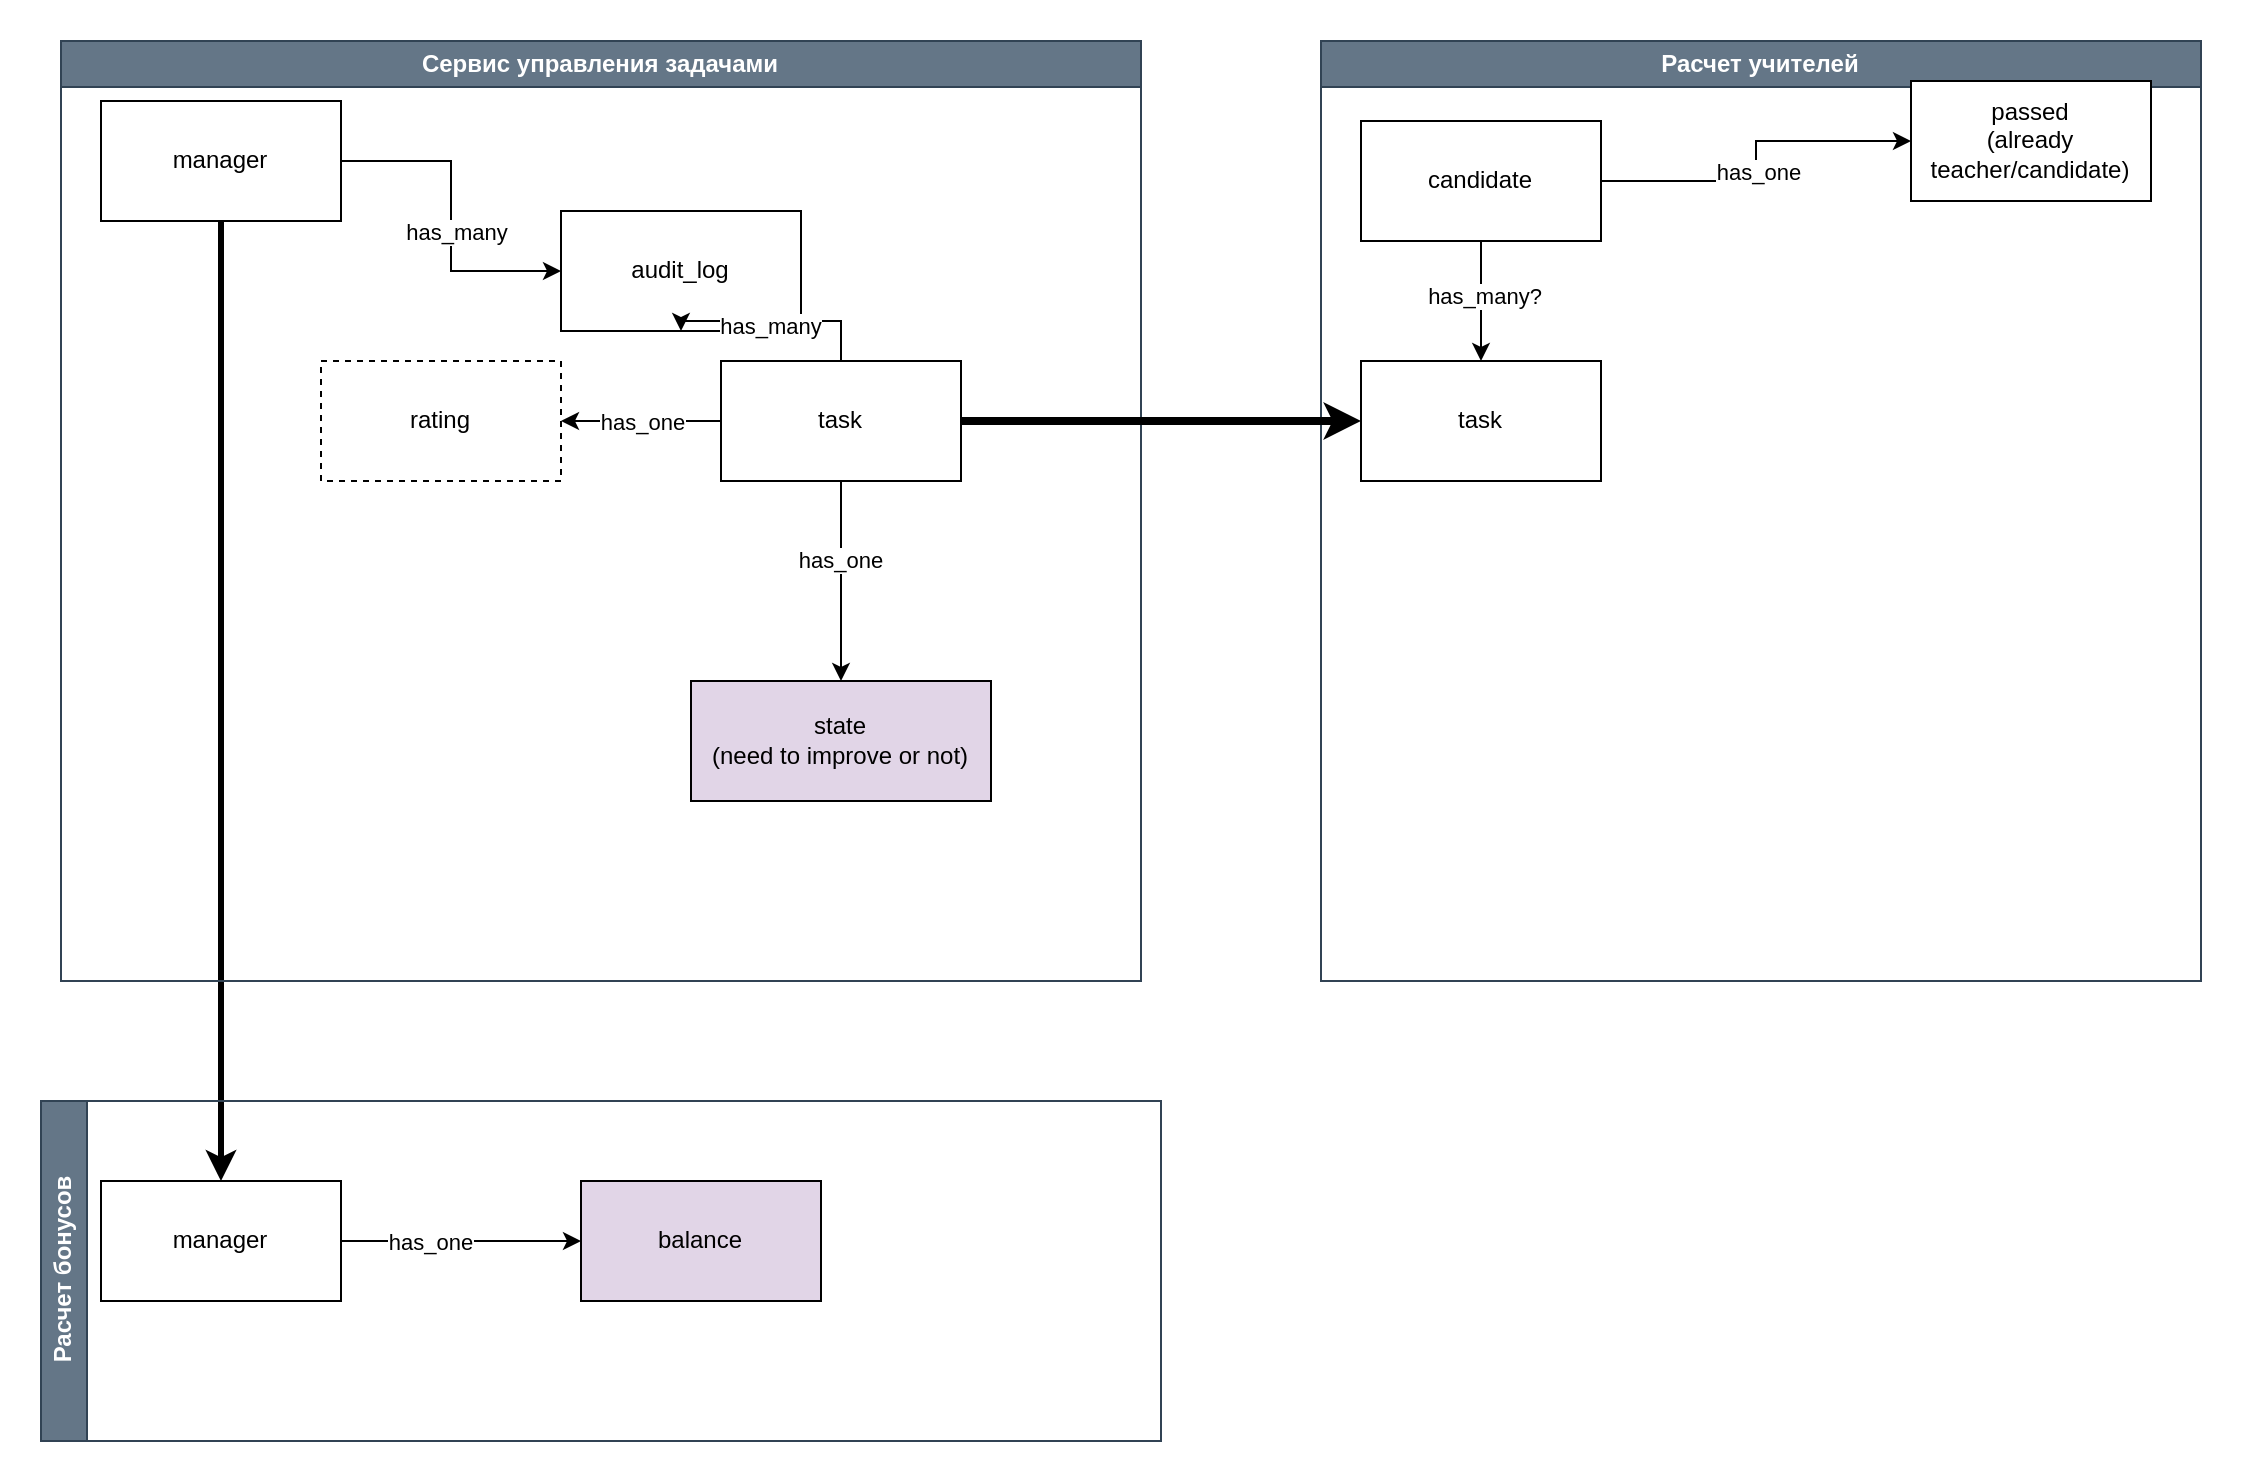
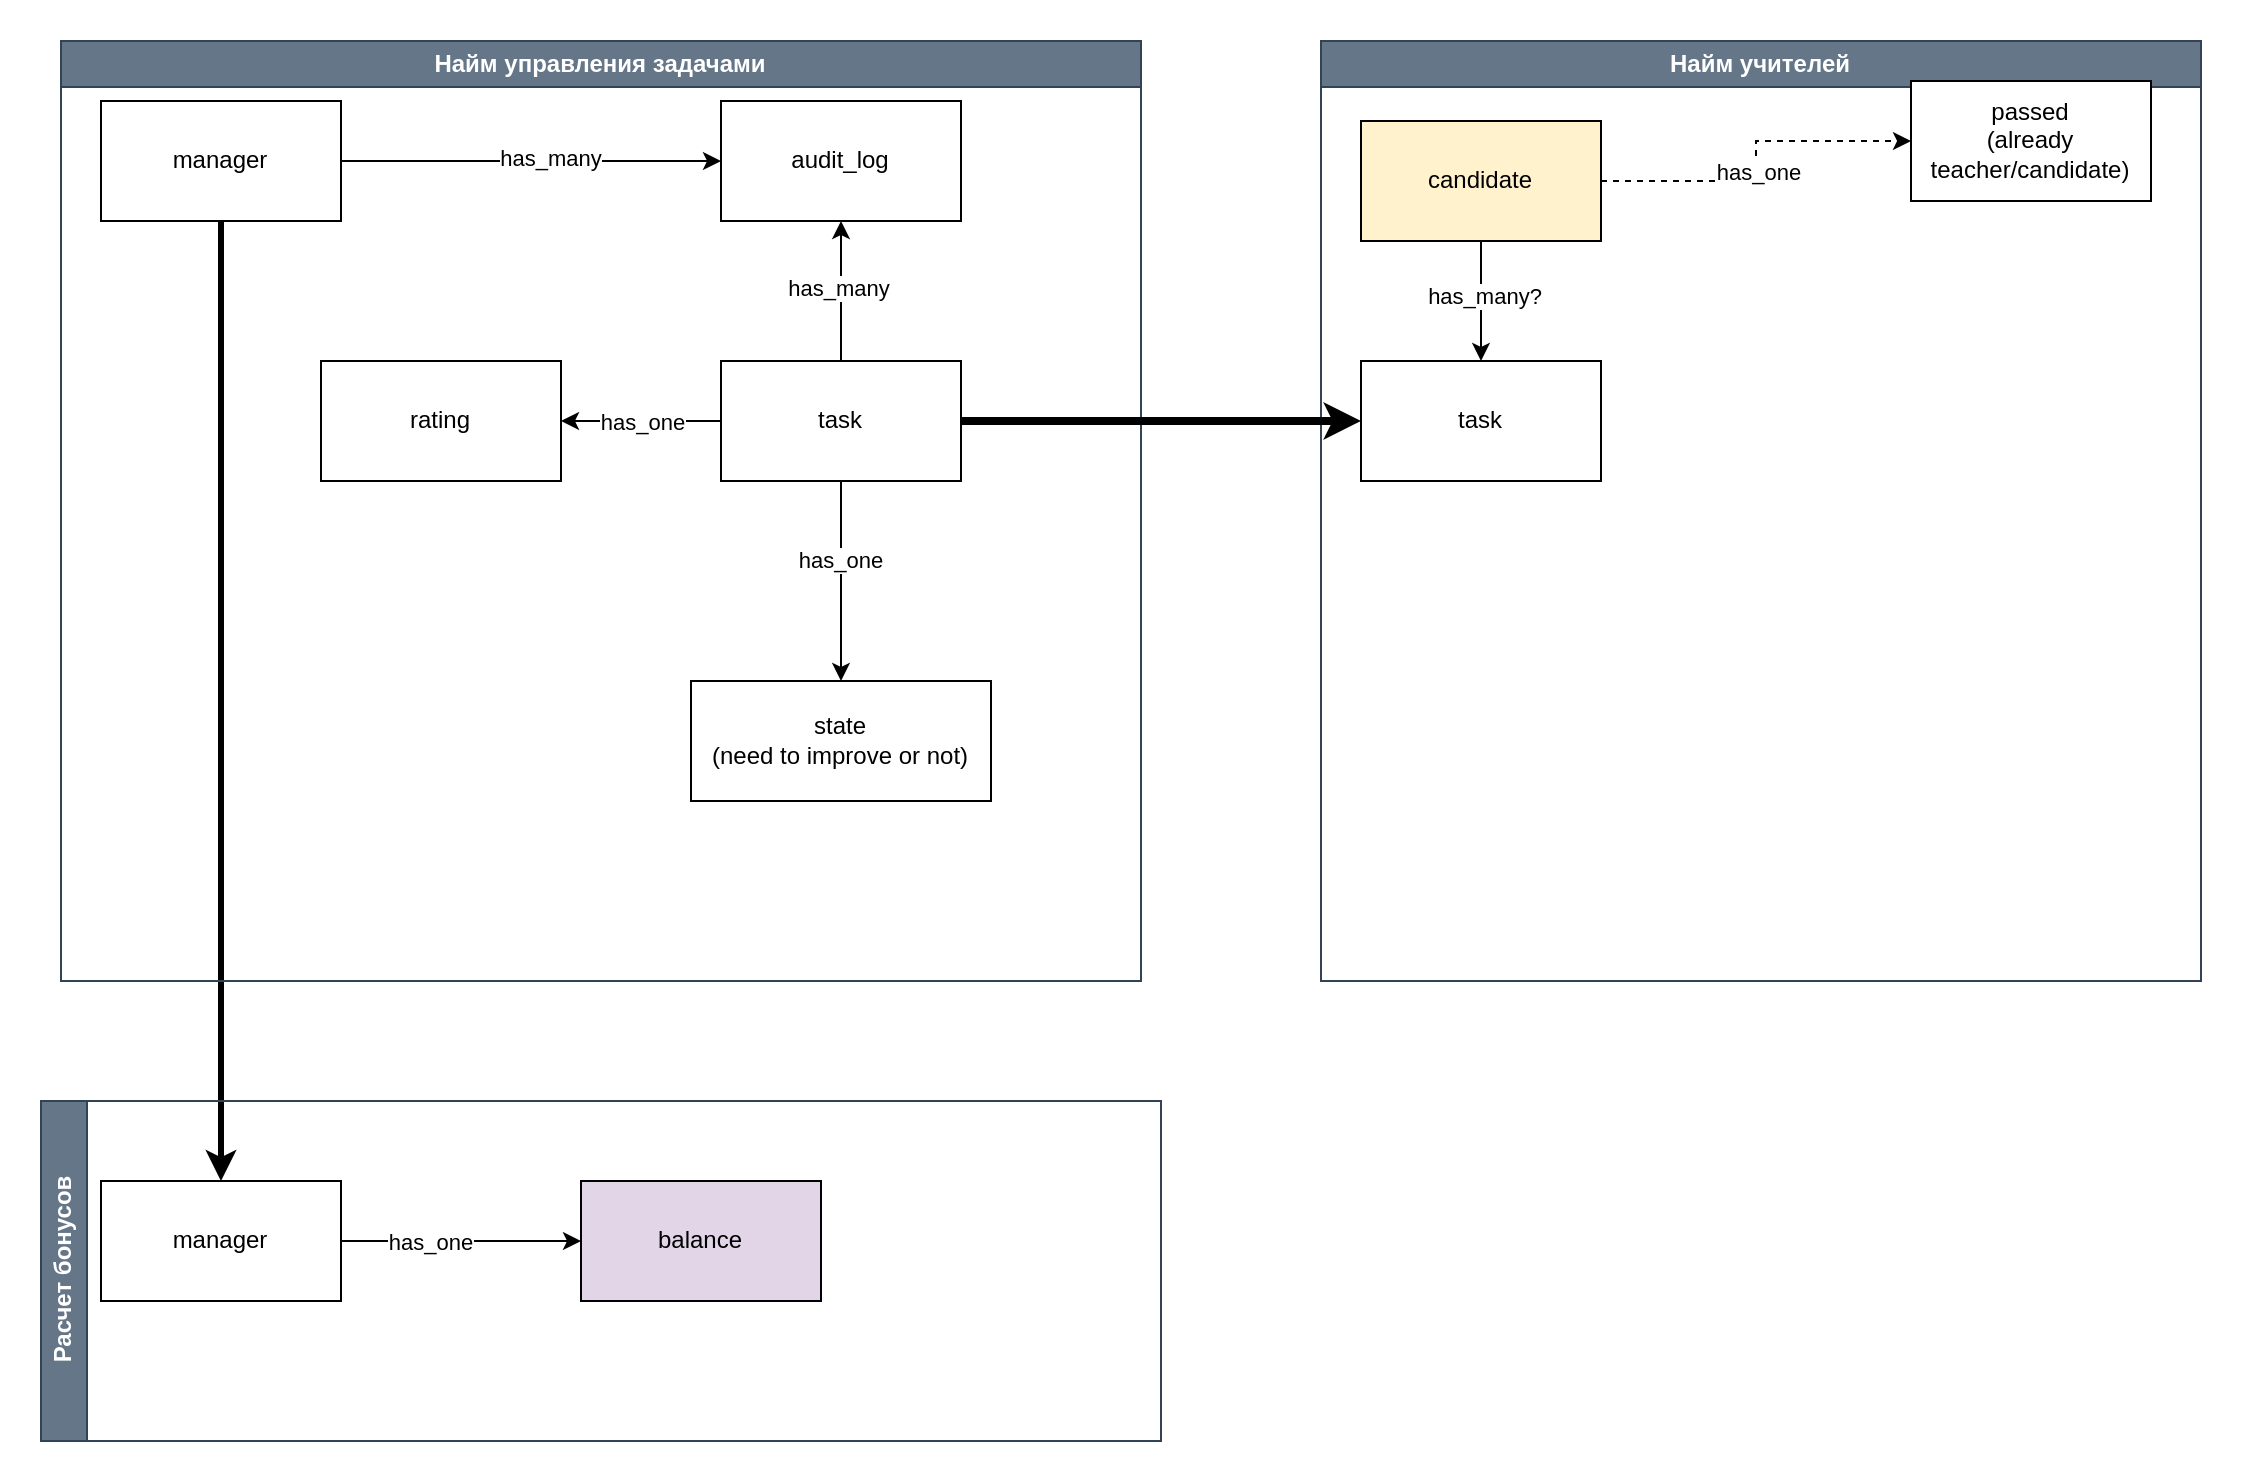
node "Сервис управления задачами": label "Сервис управления задачами" -> "Найм управления задачами"
node "Расчет учителей": label "Расчет учителей" -> "Найм учителей"
edge "candidate" -> "passed (already teacher/candidate)": style solid -> dashed
node "candidate": fillcolor #ffffff -> #fff2cc
node "audit_log": moved (681, 271) -> (841, 161)
node "rating": style dashed -> solid
node "state (need to improve or not)": fillcolor #e1d5e7 -> #ffffff
